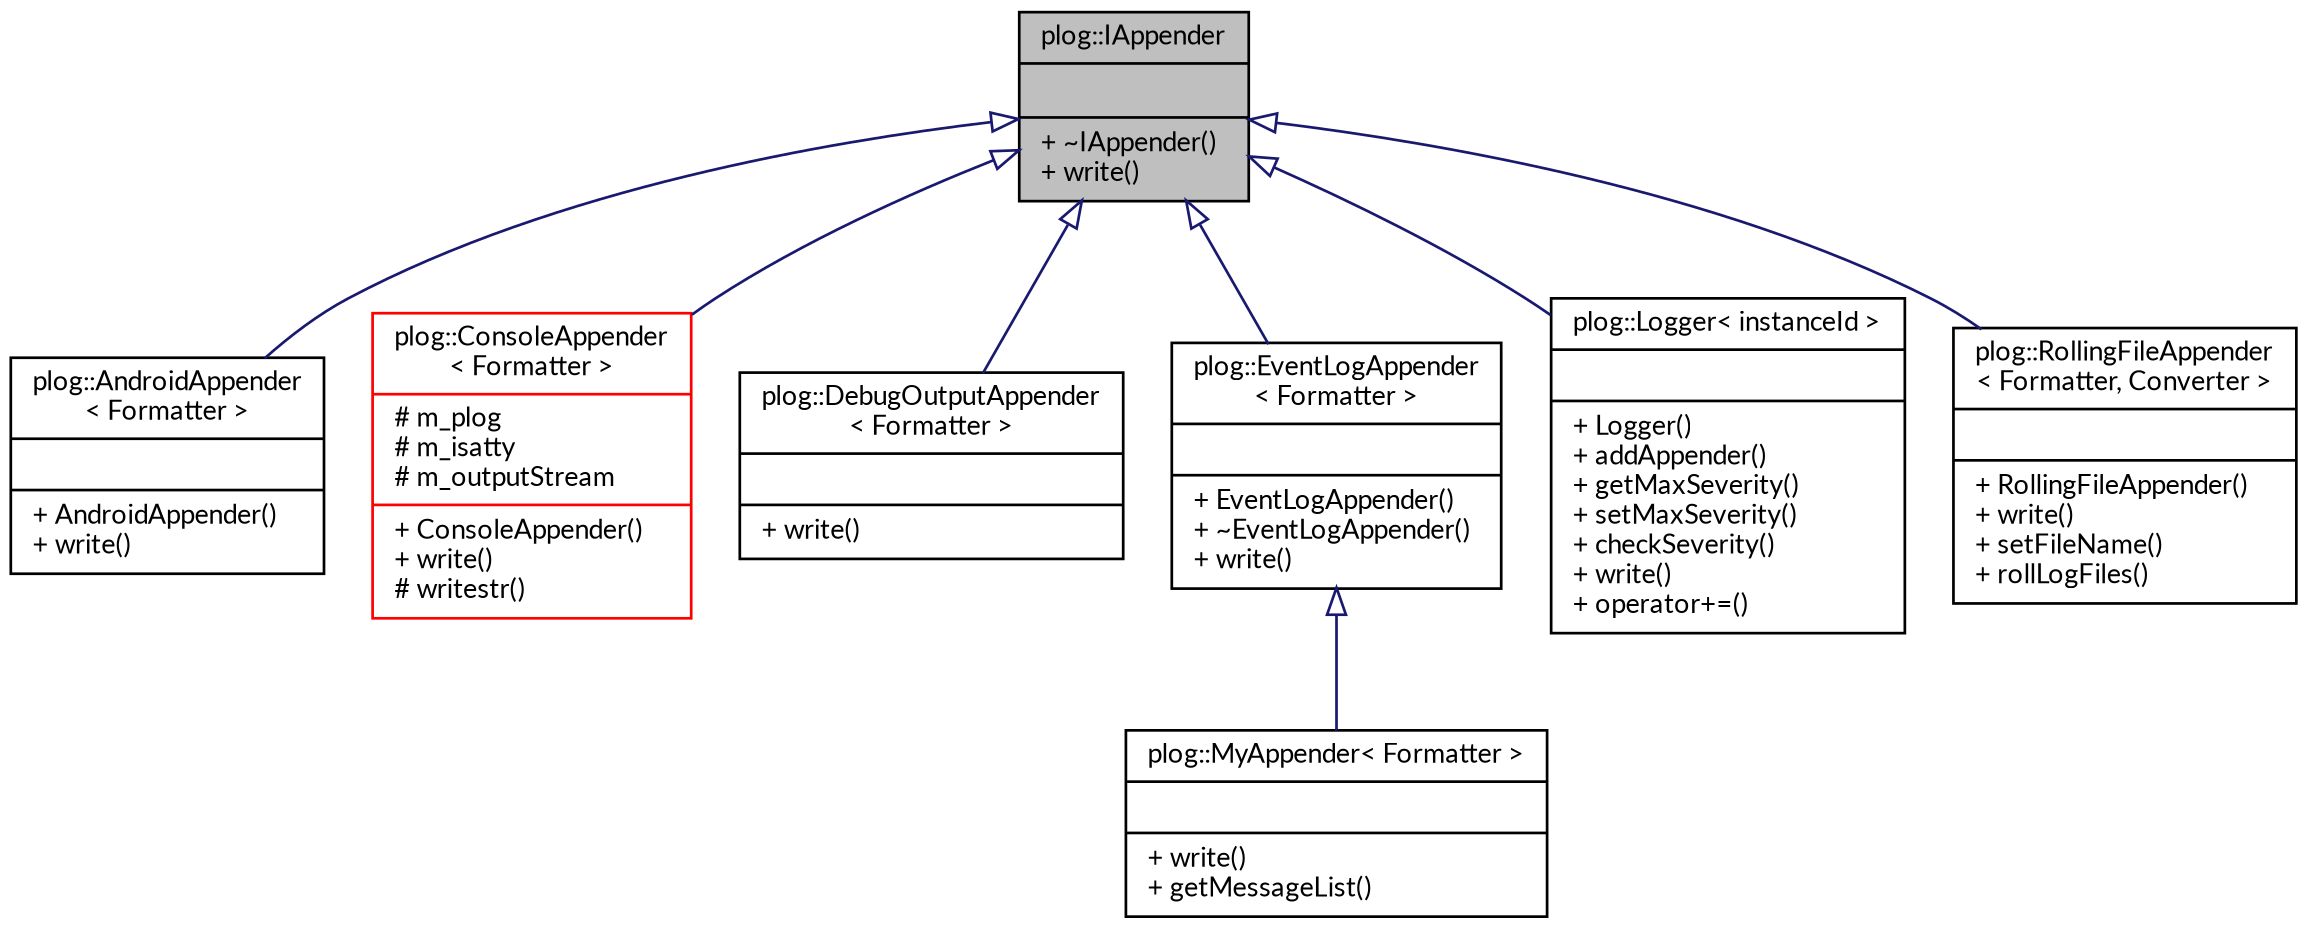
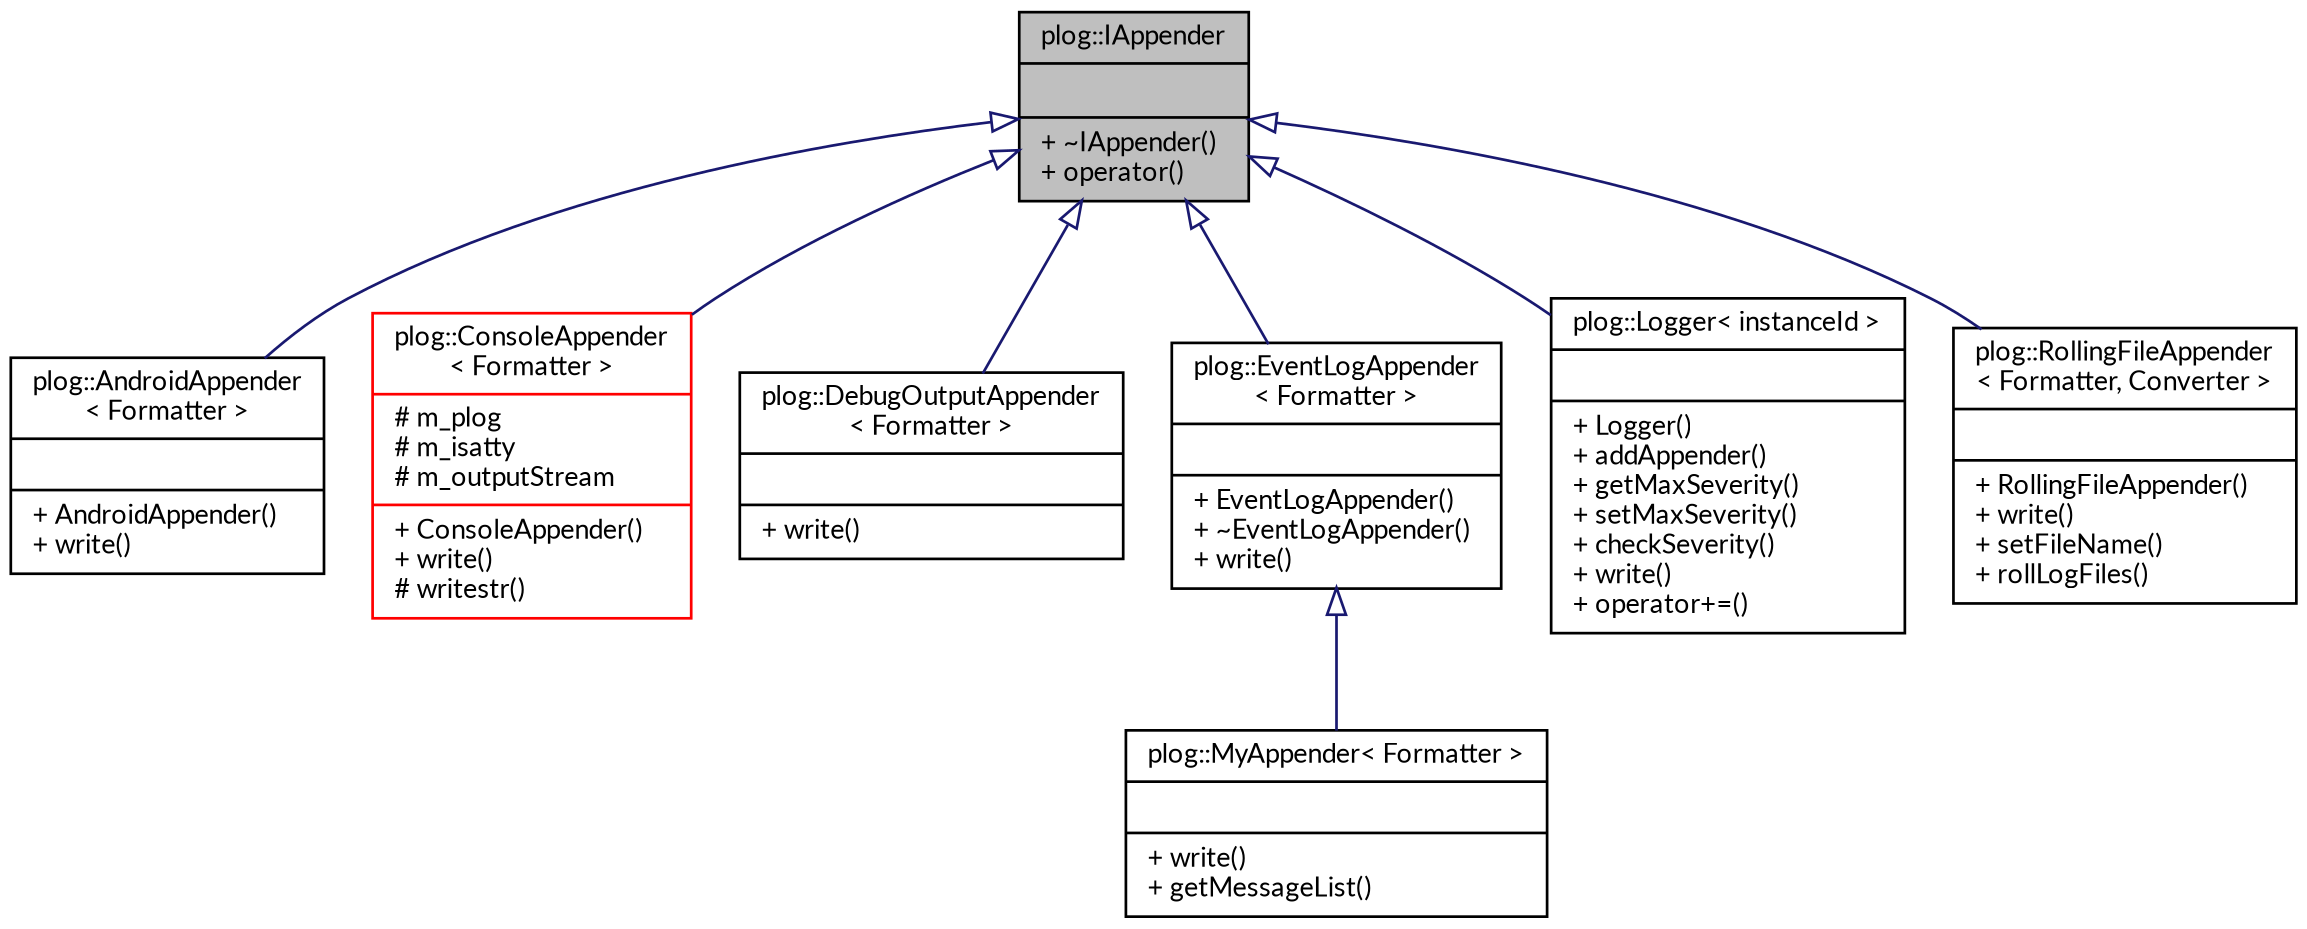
node "plog::IAppender": text "+ write()" -> "+ operator()"
